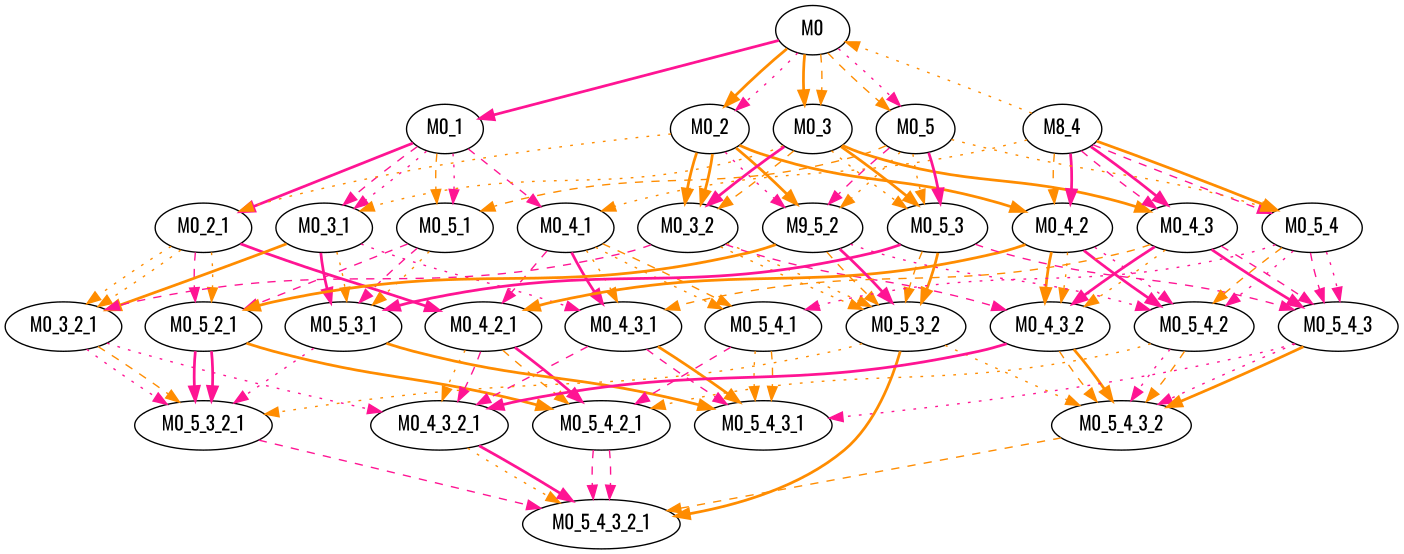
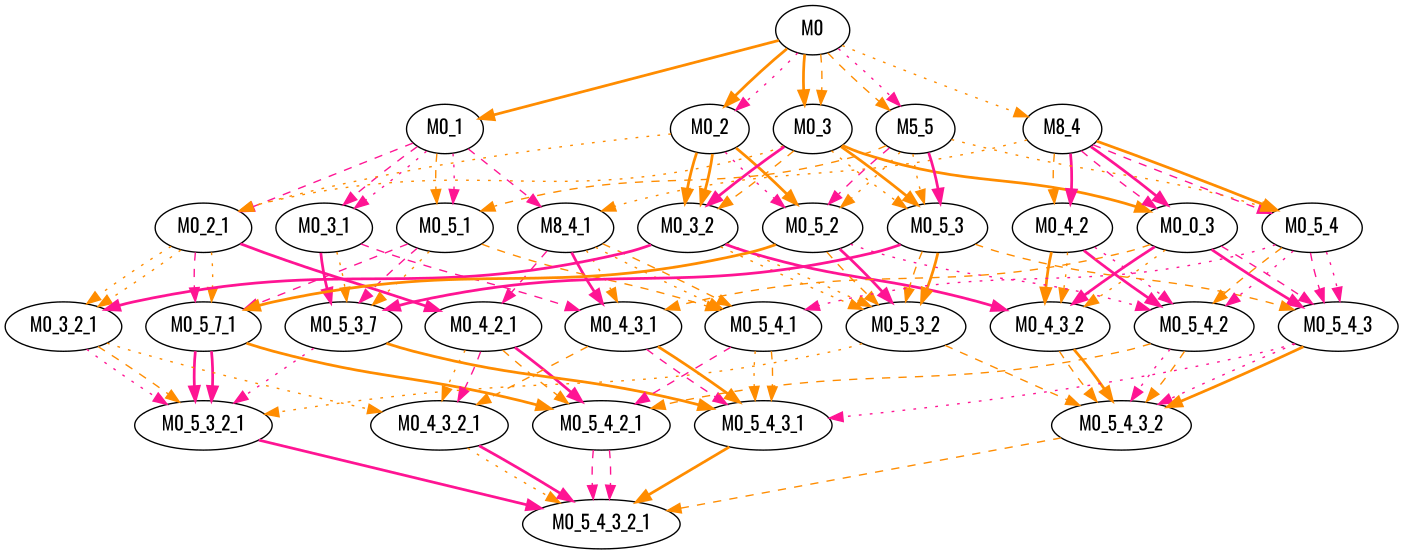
edge "M0" -> "M0_1": color deeppink -> darkorange
edge "M8_4" -> "M0": reversed
node "M0_5": label "M0_5" -> "M5_5"
edge "M0_1" -> "M0_2_1": style bold -> dashed
edge "M0_3" -> "M0_3_1": now "M0_3" -> "M0_2_1"
edge "M0_2" -> "M0_4_2": removed
node "M0_4_1": label "M0_4_1" -> "M8_4_1"
node "M9_5_2": label "M9_5_2" -> "M0_5_2"
node "M0_4_3": label "M0_4_3" -> "M0_0_3"
edge "M0_3_1" -> "M0_4_3_1": style dotted -> dashed
edge "M0_4_2" -> "M0_4_2_1": removed
edge "M0_3_1" -> "M0_3_2_1": removed
edge "M0_3_2" -> "M0_4_3_2": style dashed -> bold
edge "M0_3_2" -> "M0_3_2_1": style dashed -> bold
edge "M0_5_3" -> "M0_5_4_3": color deeppink -> darkorange
edge "M0_5_1" -> "M0_5_4_1": added
node "M0_5_2_1": label "M0_5_2_1" -> "M0_5_7_1"
node "M0_5_3_1": label "M0_5_3_1" -> "M0_5_3_7"
edge "M0_4_3_1" -> "M0_4_3_2_1": color deeppink -> darkorange
edge "M0_5_4_2" -> "M0_5_4_2_1": style dotted -> dashed
edge "M0_3_2_1" -> "M0_4_3_2_1": color deeppink -> darkorange
edge "M0_4_3_2" -> "M0_4_3_2_1": removed
edge "M0_5_3_2" -> "M0_5_4_3_2": style dotted -> dashed
edge "M0_5_3_2" -> "M0_5_4_3_2_1": now "M0_5_4_3_1" -> "M0_5_4_3_2_1"
edge "M0_5_3_2_1" -> "M0_5_4_3_2_1": style dashed -> bold
